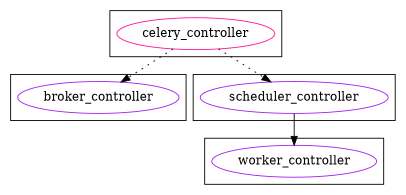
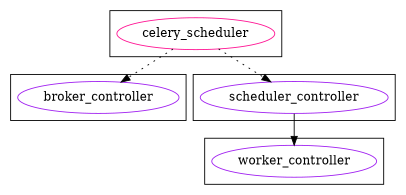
node "celery_controller": label "celery_controller" -> "celery_scheduler"
